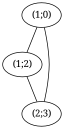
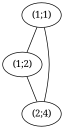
node "(1;0)": label "(1;0)" -> "(1;1)"
node "(2;3)": label "(2;3)" -> "(2;4)"
